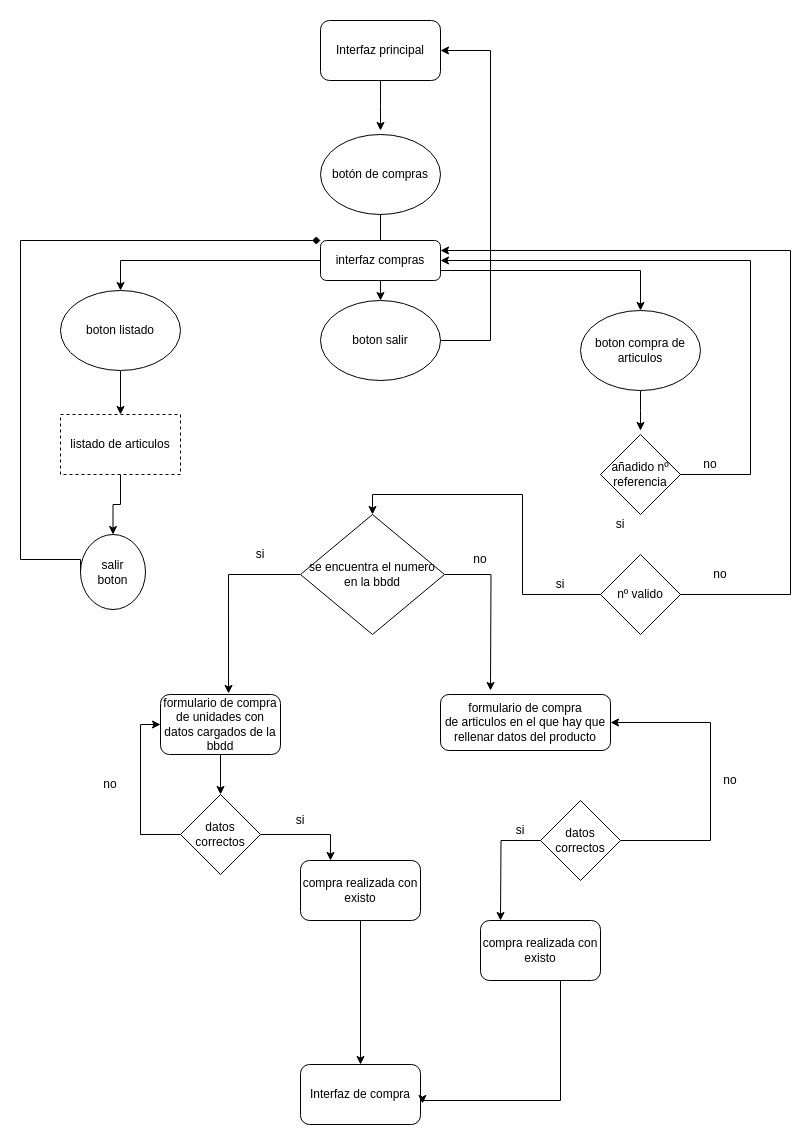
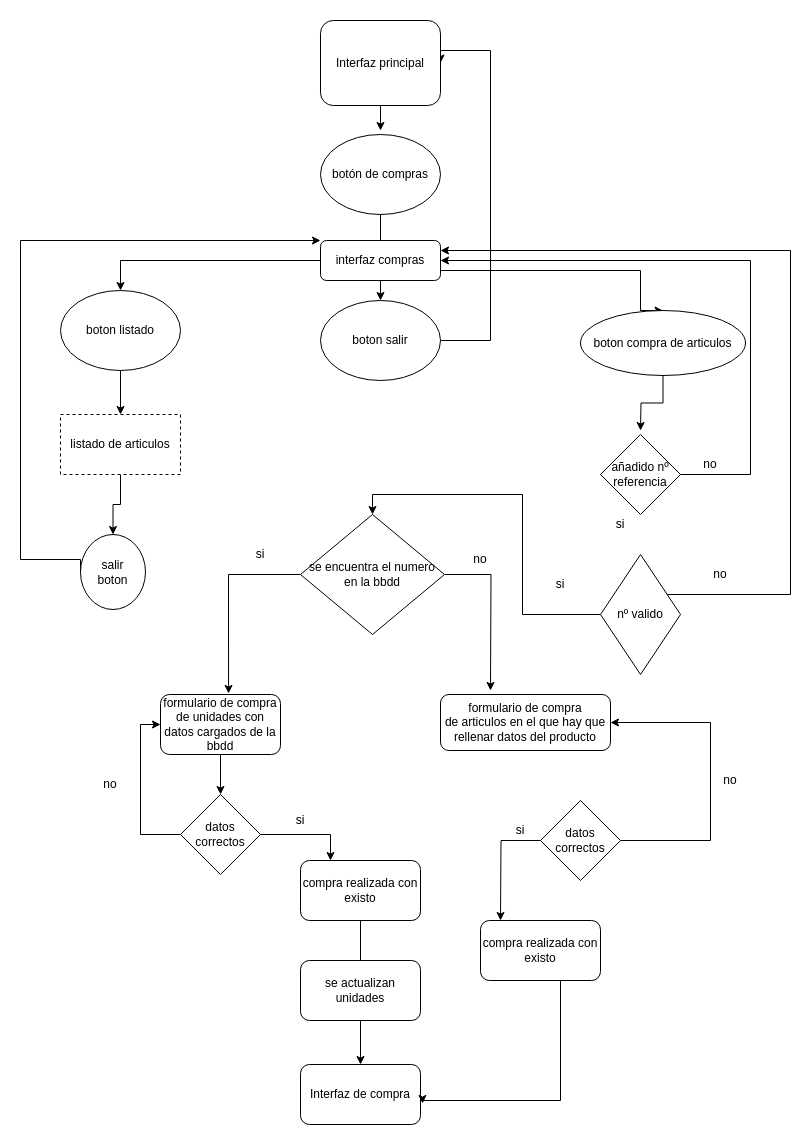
node "Interfaz principal": size 120x60 -> 120x85
edge "salir boton" -> "interfaz compras": arrowhead diamond -> classic
node "boton compra de articulos": size 120x80 -> 165x65
node "nº valido": size 80x80 -> 80x120
node "se actualizan unidades": added
